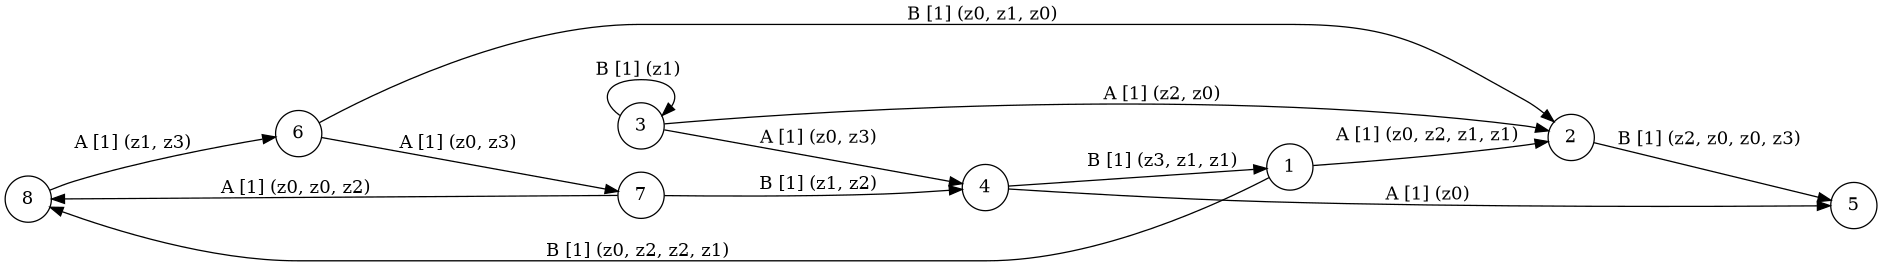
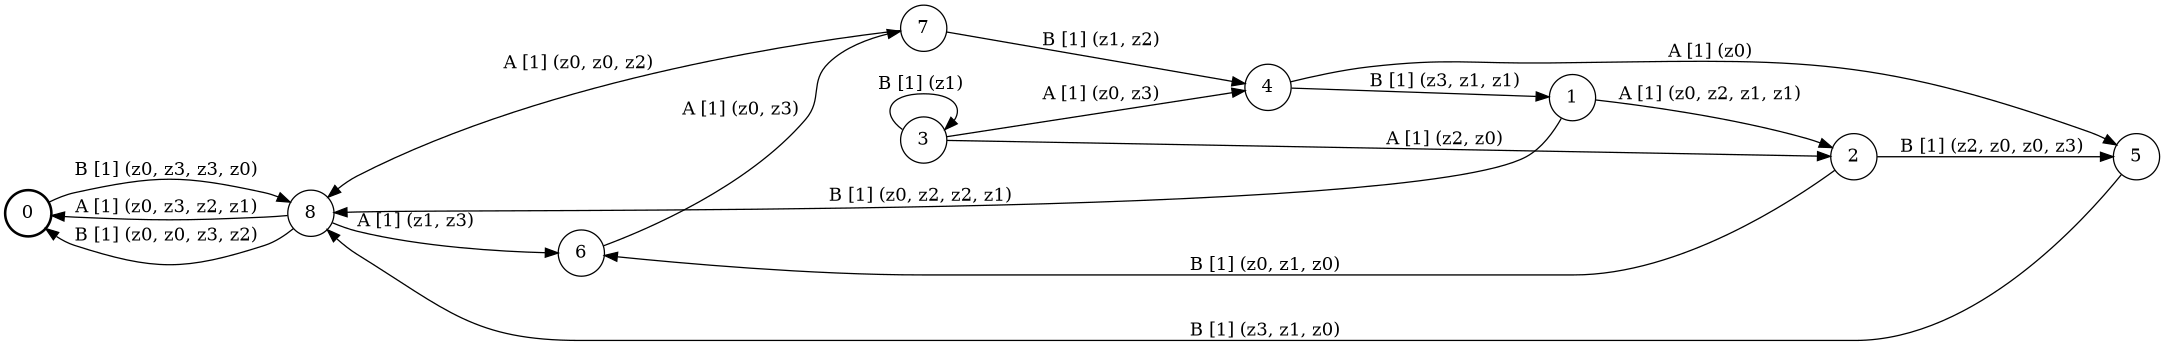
edge "6" -> "2": reversed
node "0": added
edge "5" -> "8": added, label "B [1] (z3, z1, z0)"
